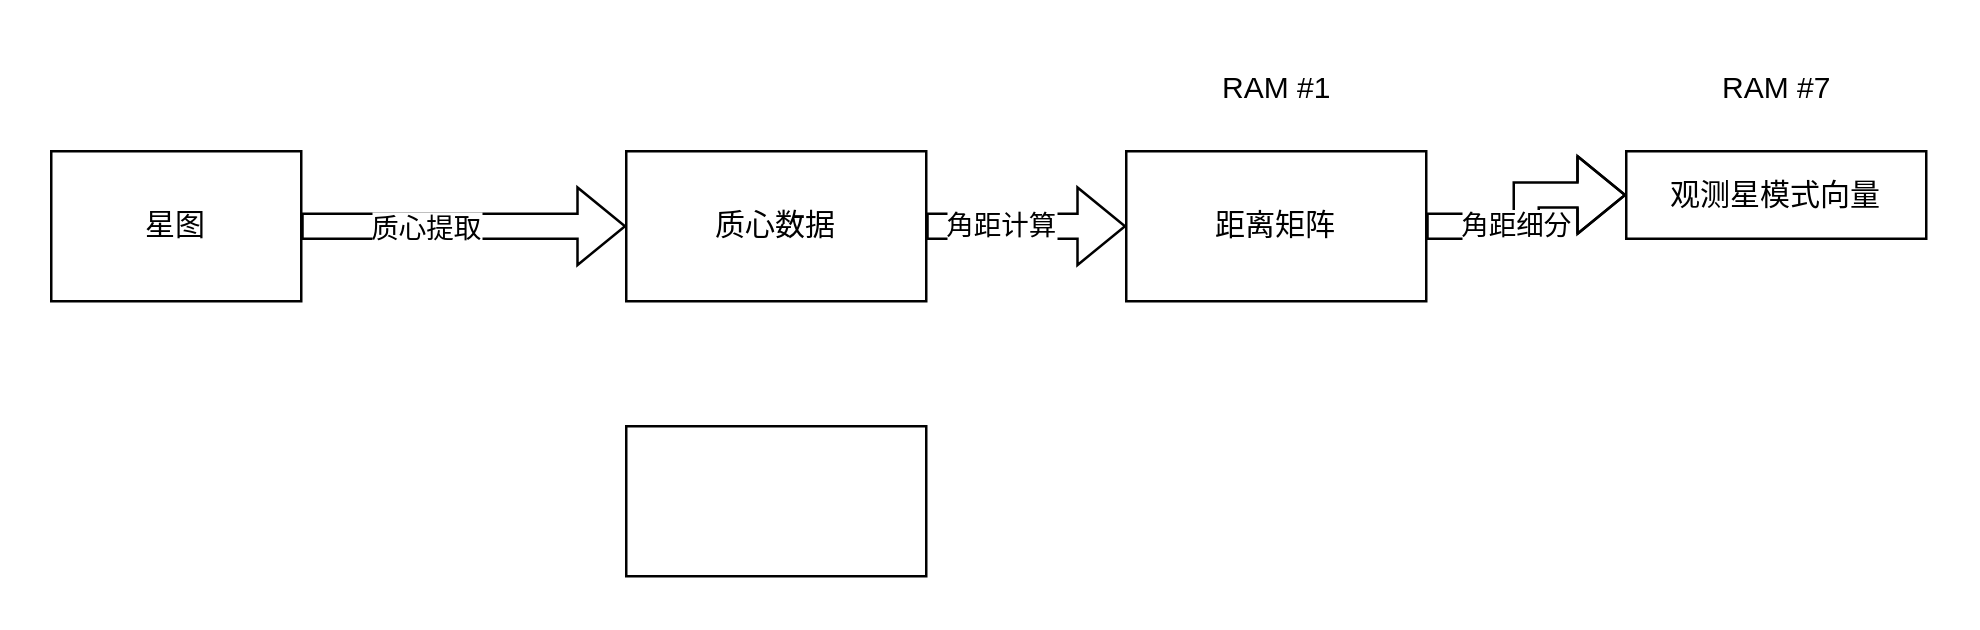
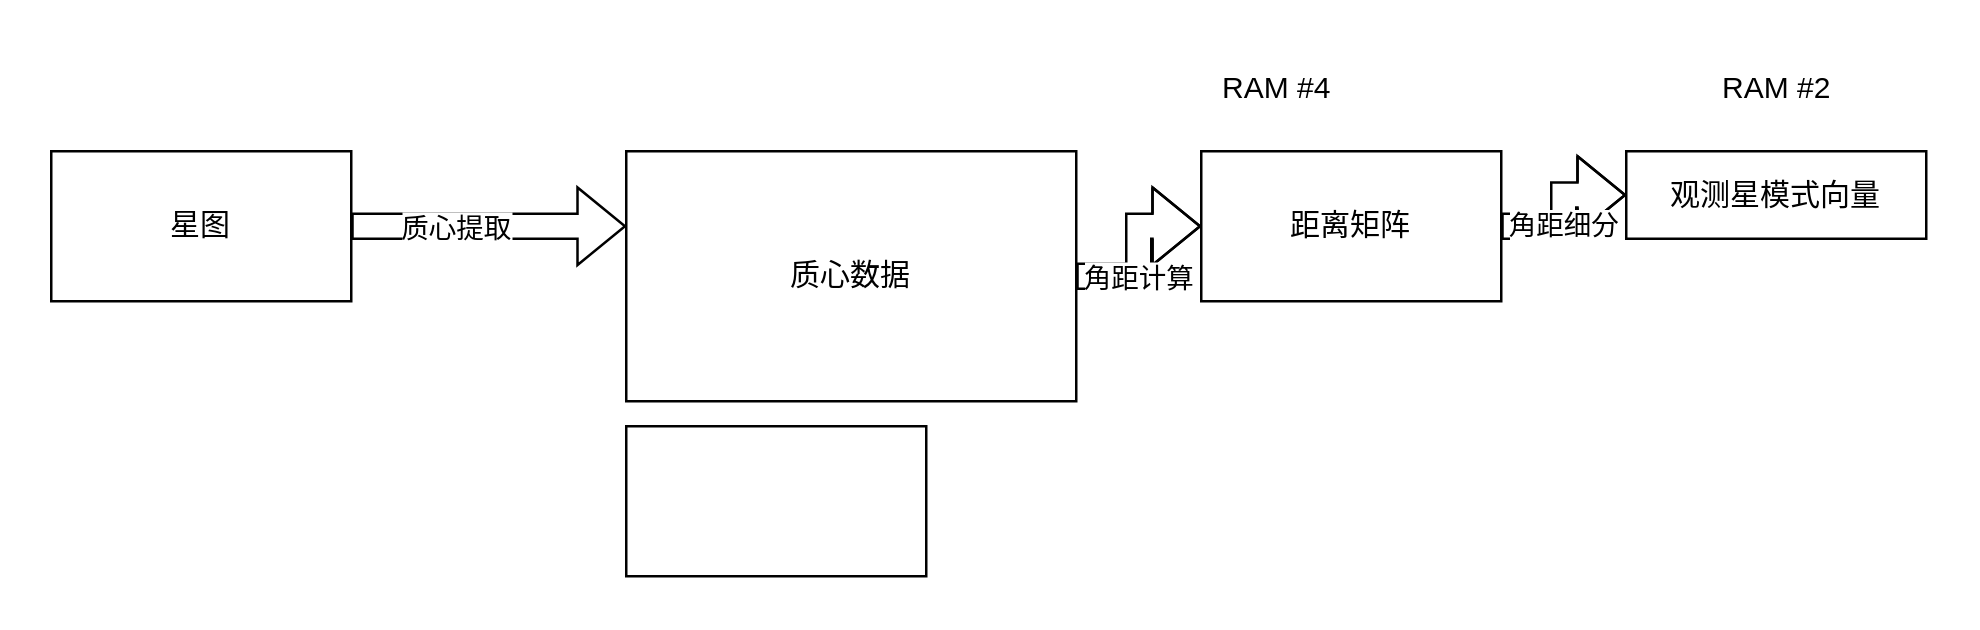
node "RAM #1": label "RAM #1" -> "RAM #4"
node "RAM #7": label "RAM #7" -> "RAM #2"
node "星图": size 250x150 -> 300x150
node "质心数据": size 300x150 -> 450x250
node "距离矩阵": moved (1276, 226) -> (1351, 226)
